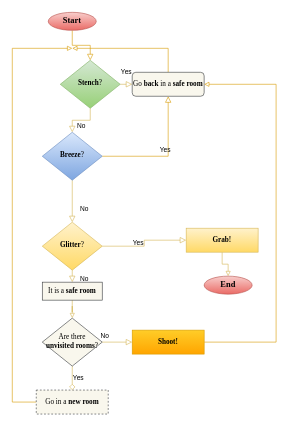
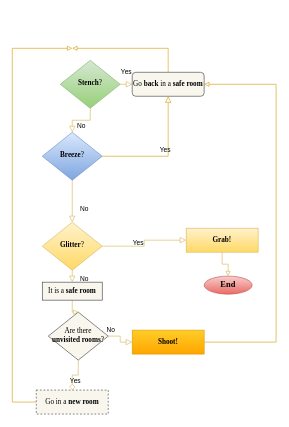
node "Start": removed
edge "Start" -> "Stench?": removed
node "Are there unvisited rooms?": moved (72, 342) -> (78, 336)
